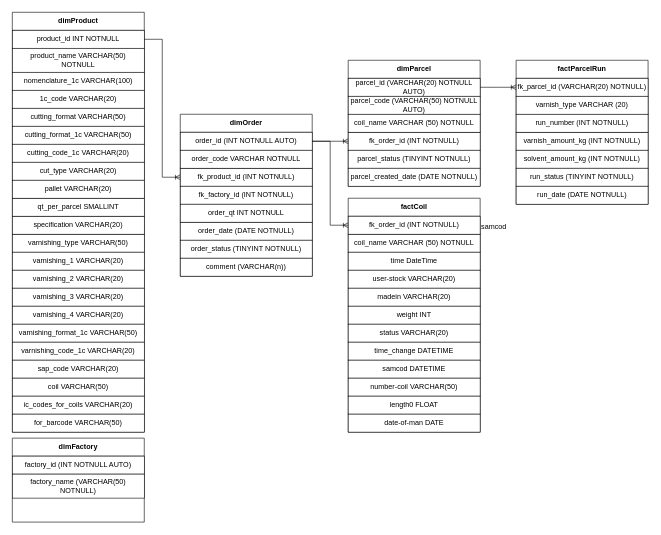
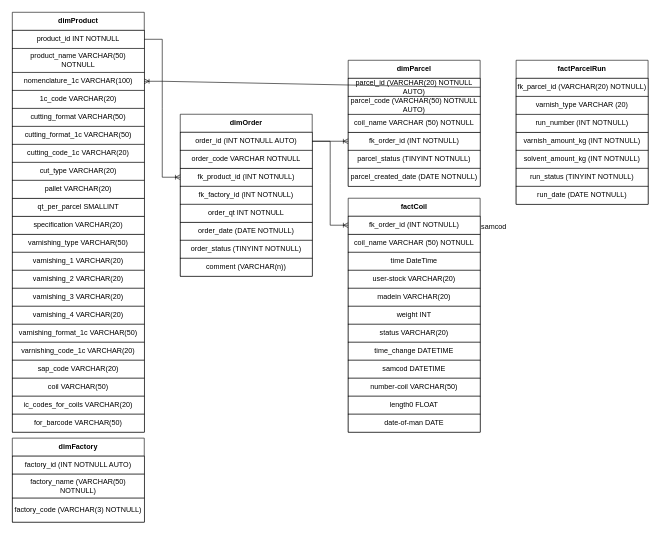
edge "parcel_id (VARCHAR(20) NOTNULL AUTO)" -> "fk_parcel_id (VARCHAR(20) NOTNULL)": now "parcel_id (VARCHAR(20) NOTNULL AUTO)" -> "nomenclature_1c VARCHAR(100)"
node "factory_code (VARCHAR(3) NOTNULL)": added
